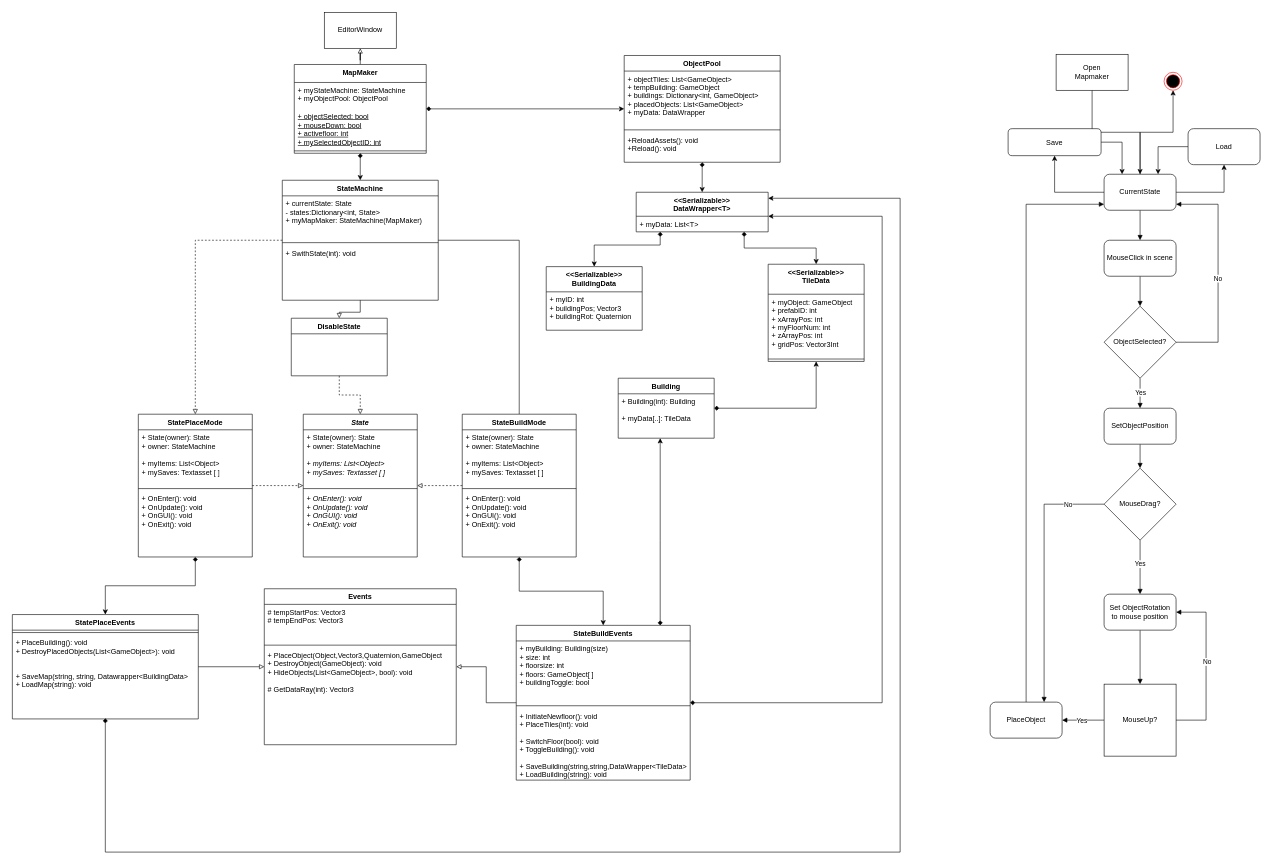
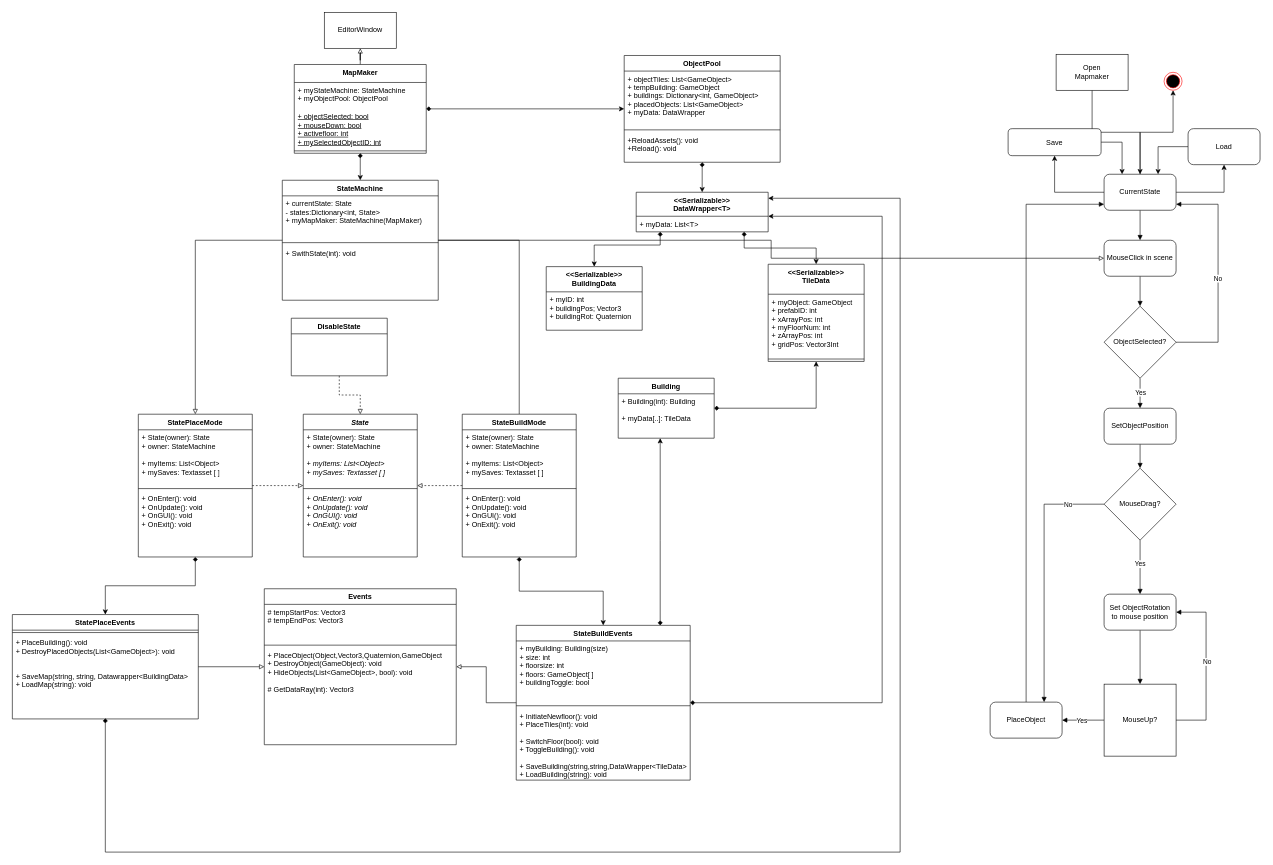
edge "StateMachine" -> "StatePlaceMode": style dashed -> solid
edge "StateMachine" -> "DisableState": now "StateMachine" -> "MouseClick in scene"
